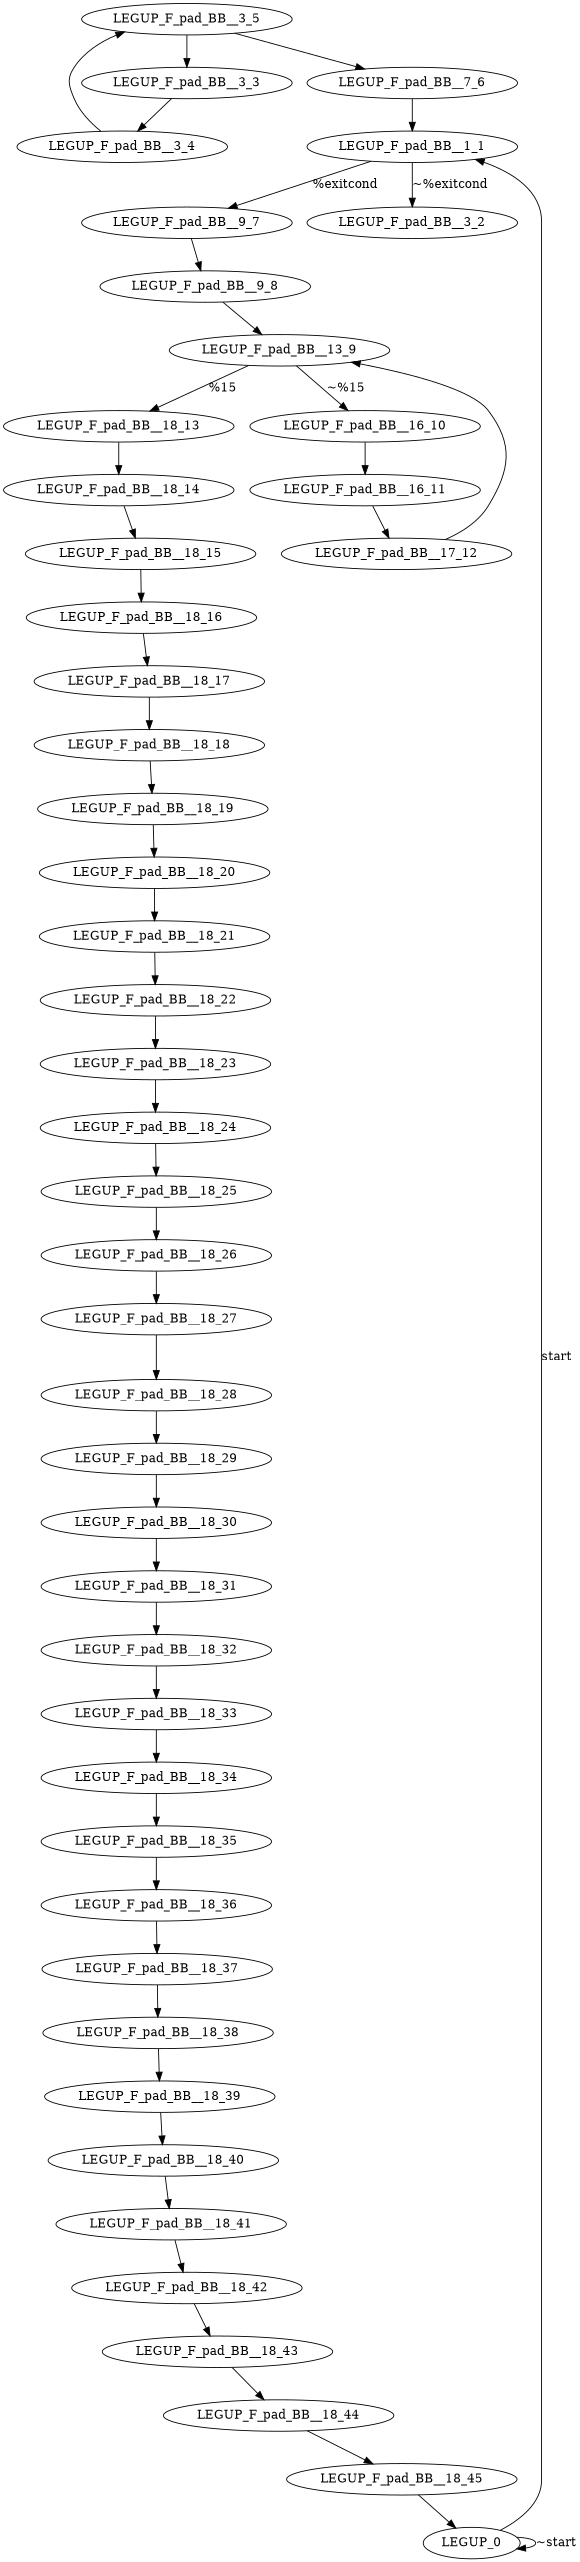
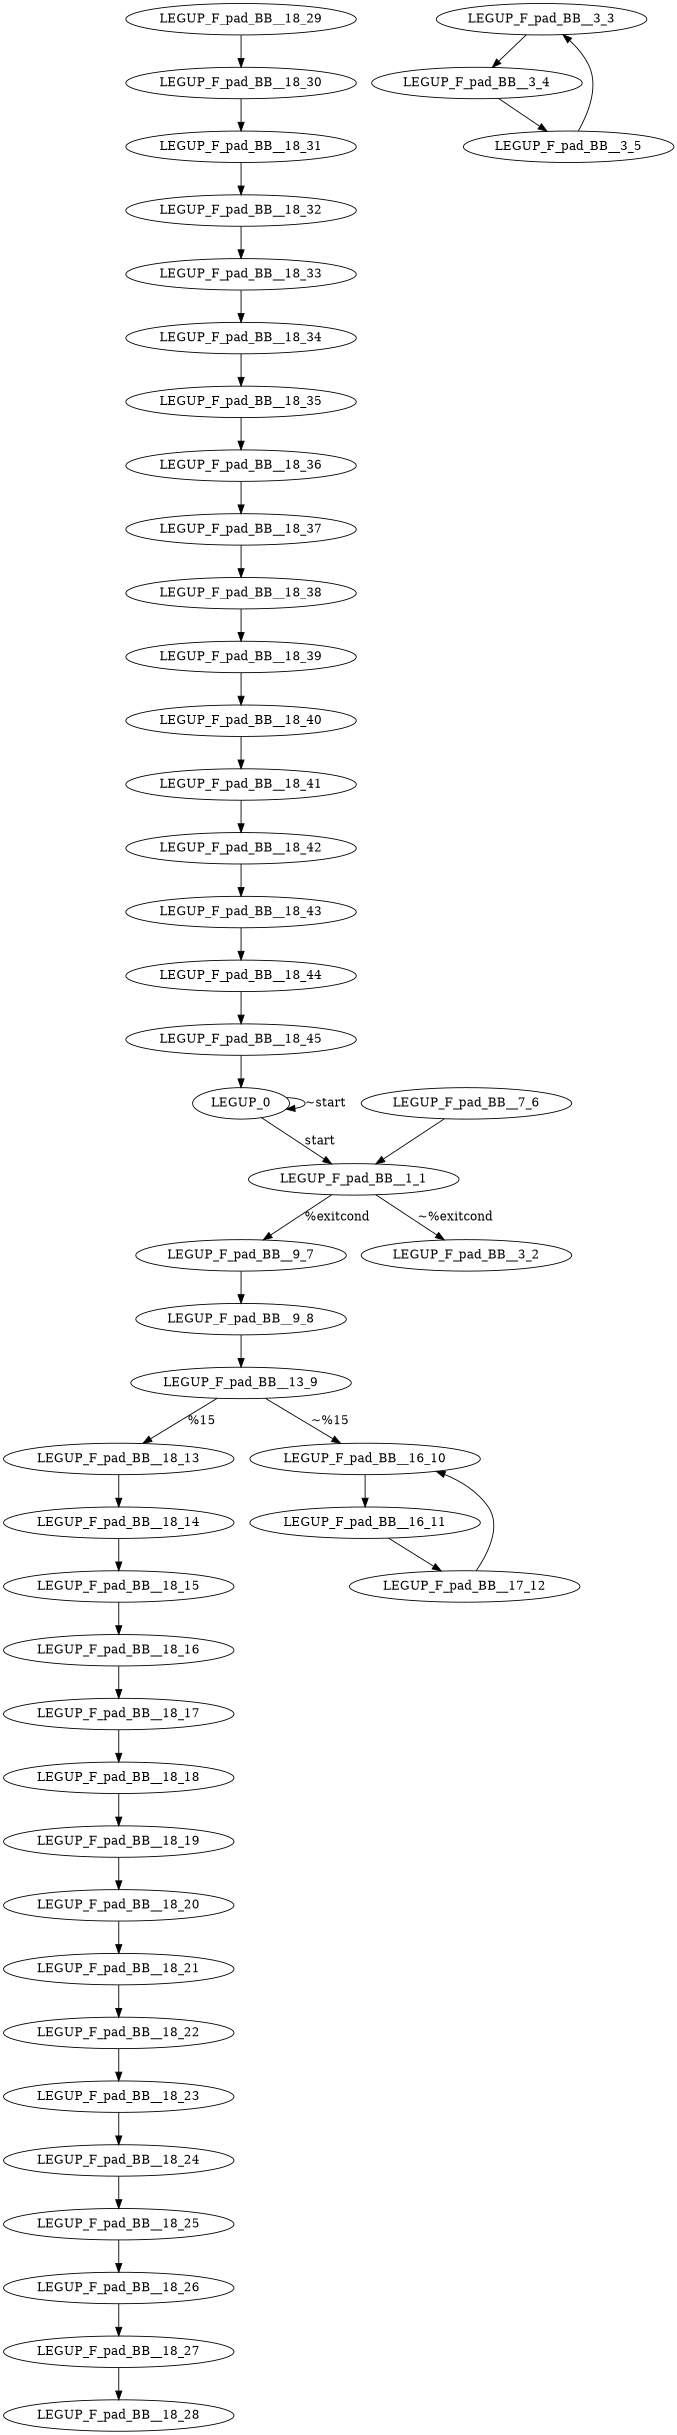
edge "LEGUP_F_pad_BB__3_5" -> "LEGUP_F_pad_BB__7_6": removed
edge "LEGUP_F_pad_BB__17_12" -> "LEGUP_F_pad_BB__13_9": now "LEGUP_F_pad_BB__17_12" -> "LEGUP_F_pad_BB__16_10"
edge "LEGUP_F_pad_BB__18_28" -> "LEGUP_F_pad_BB__18_29": removed
